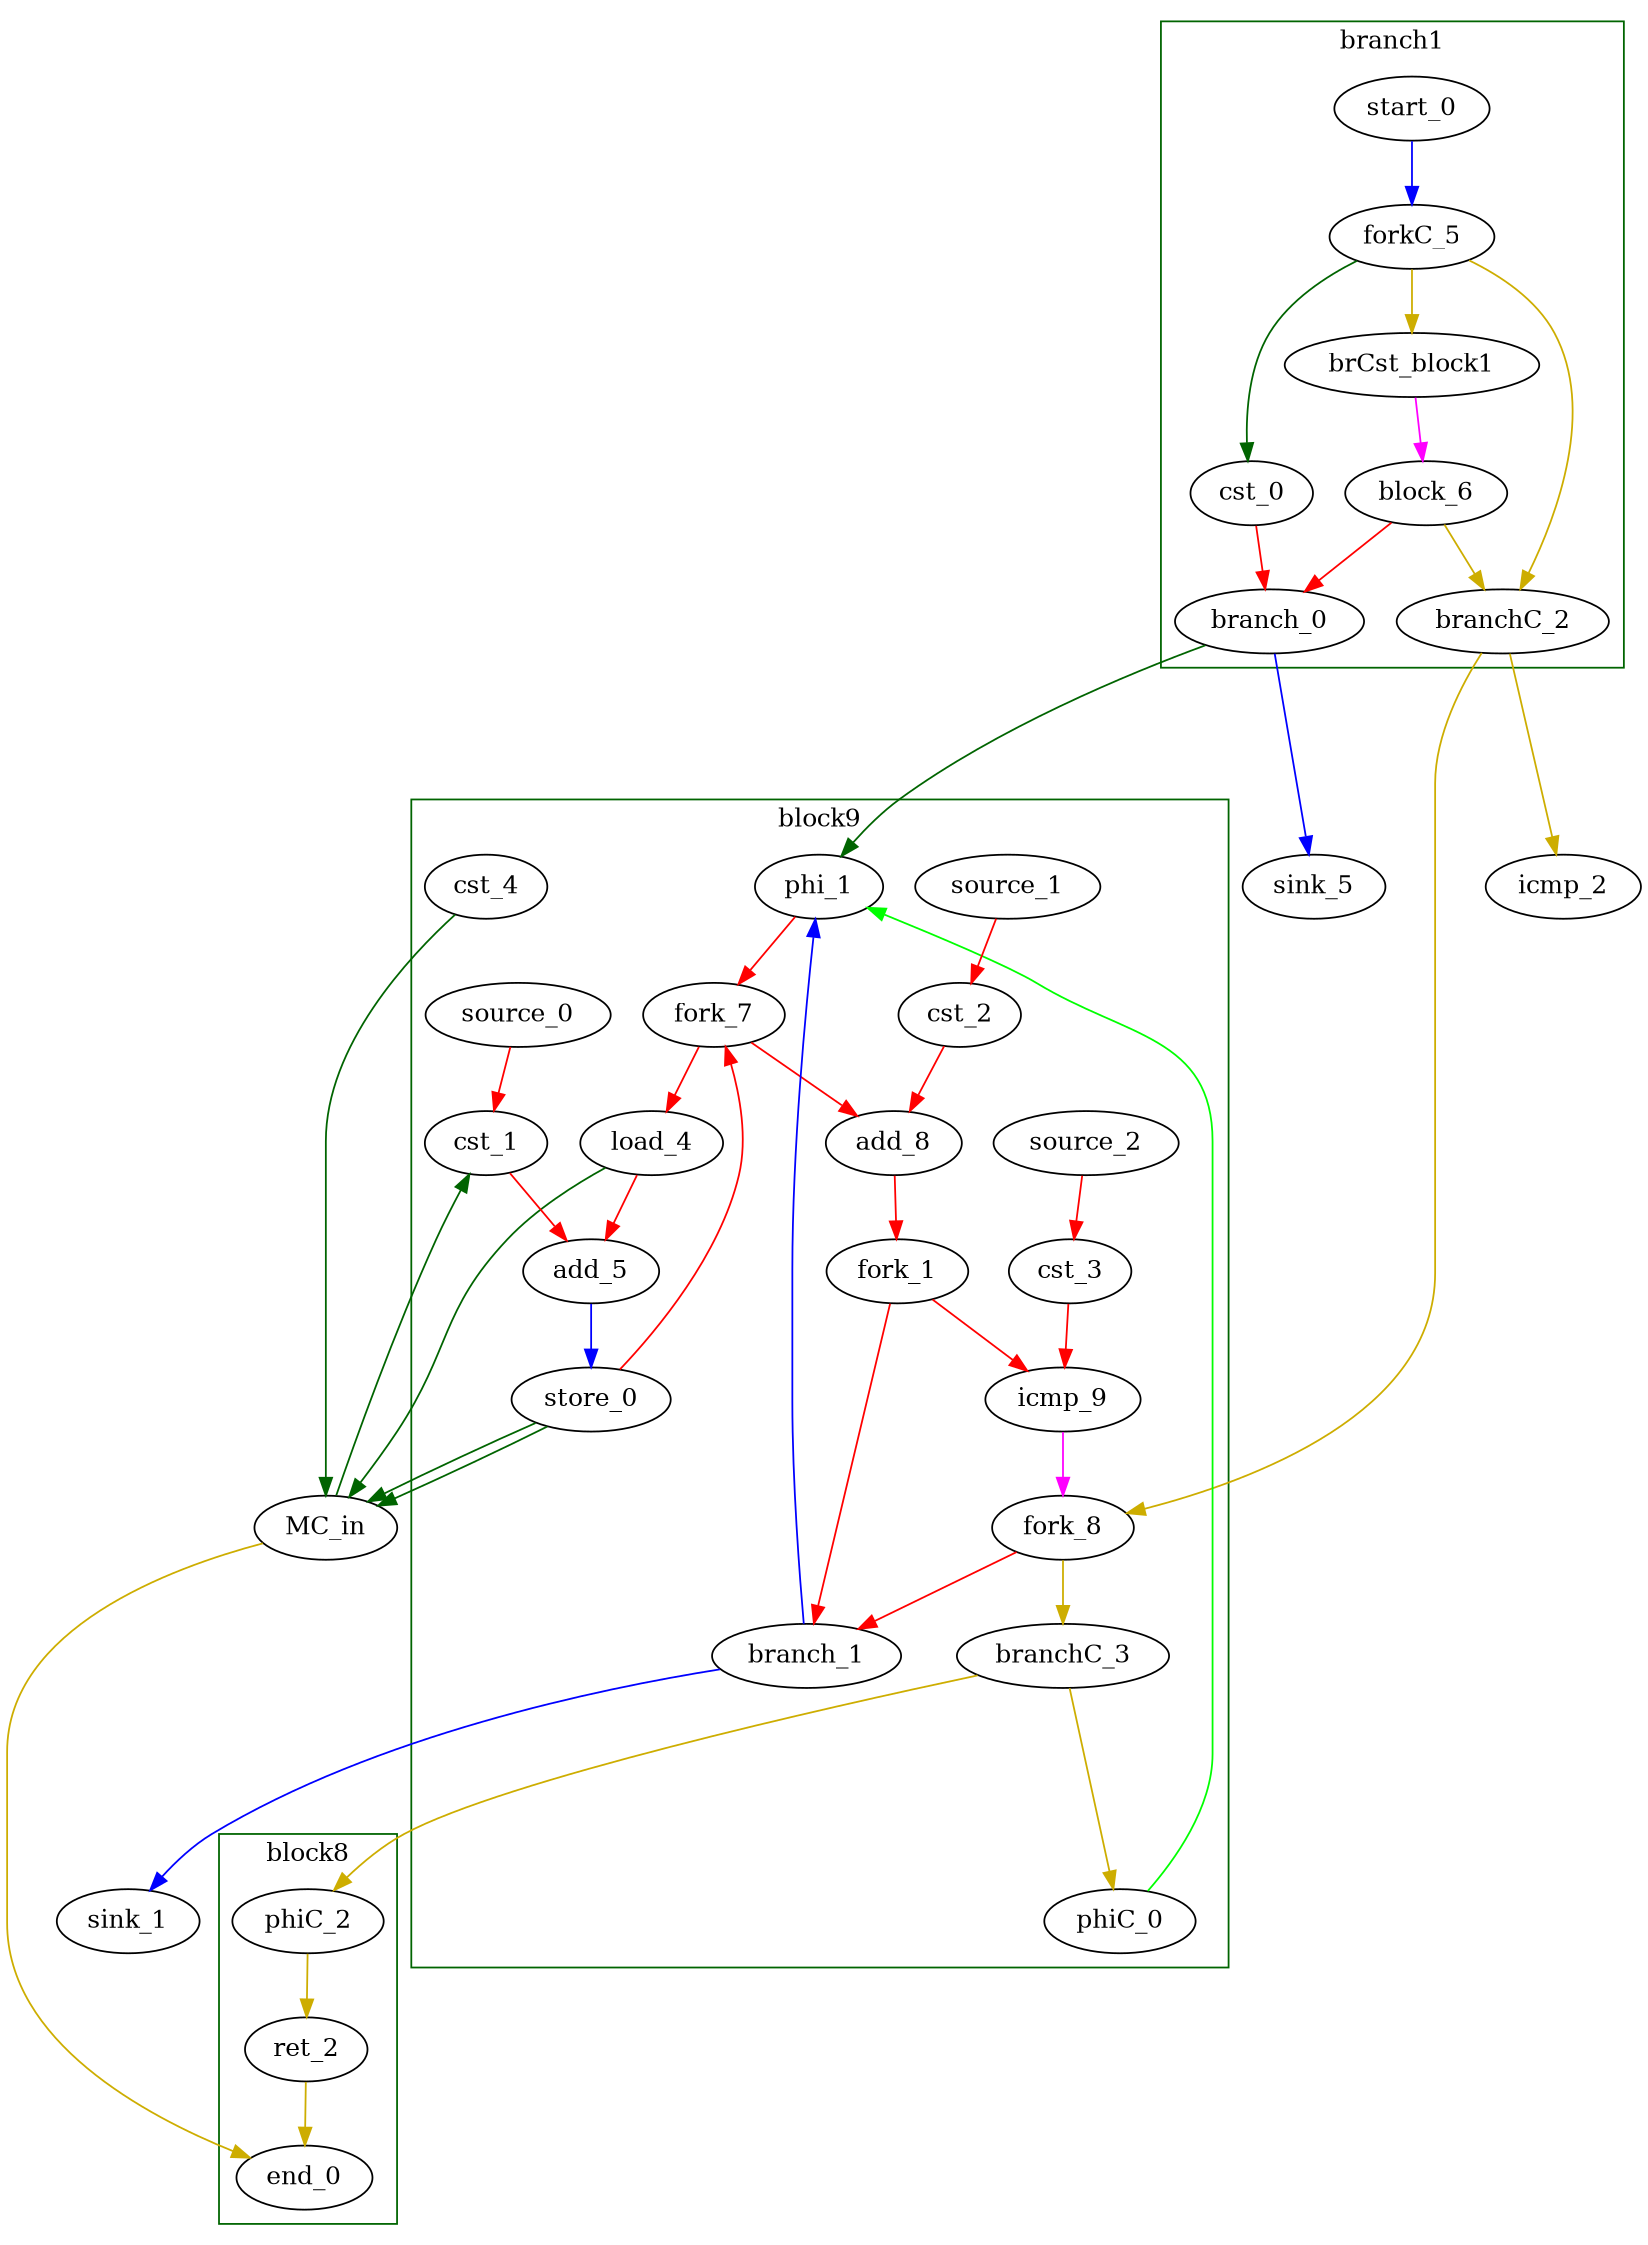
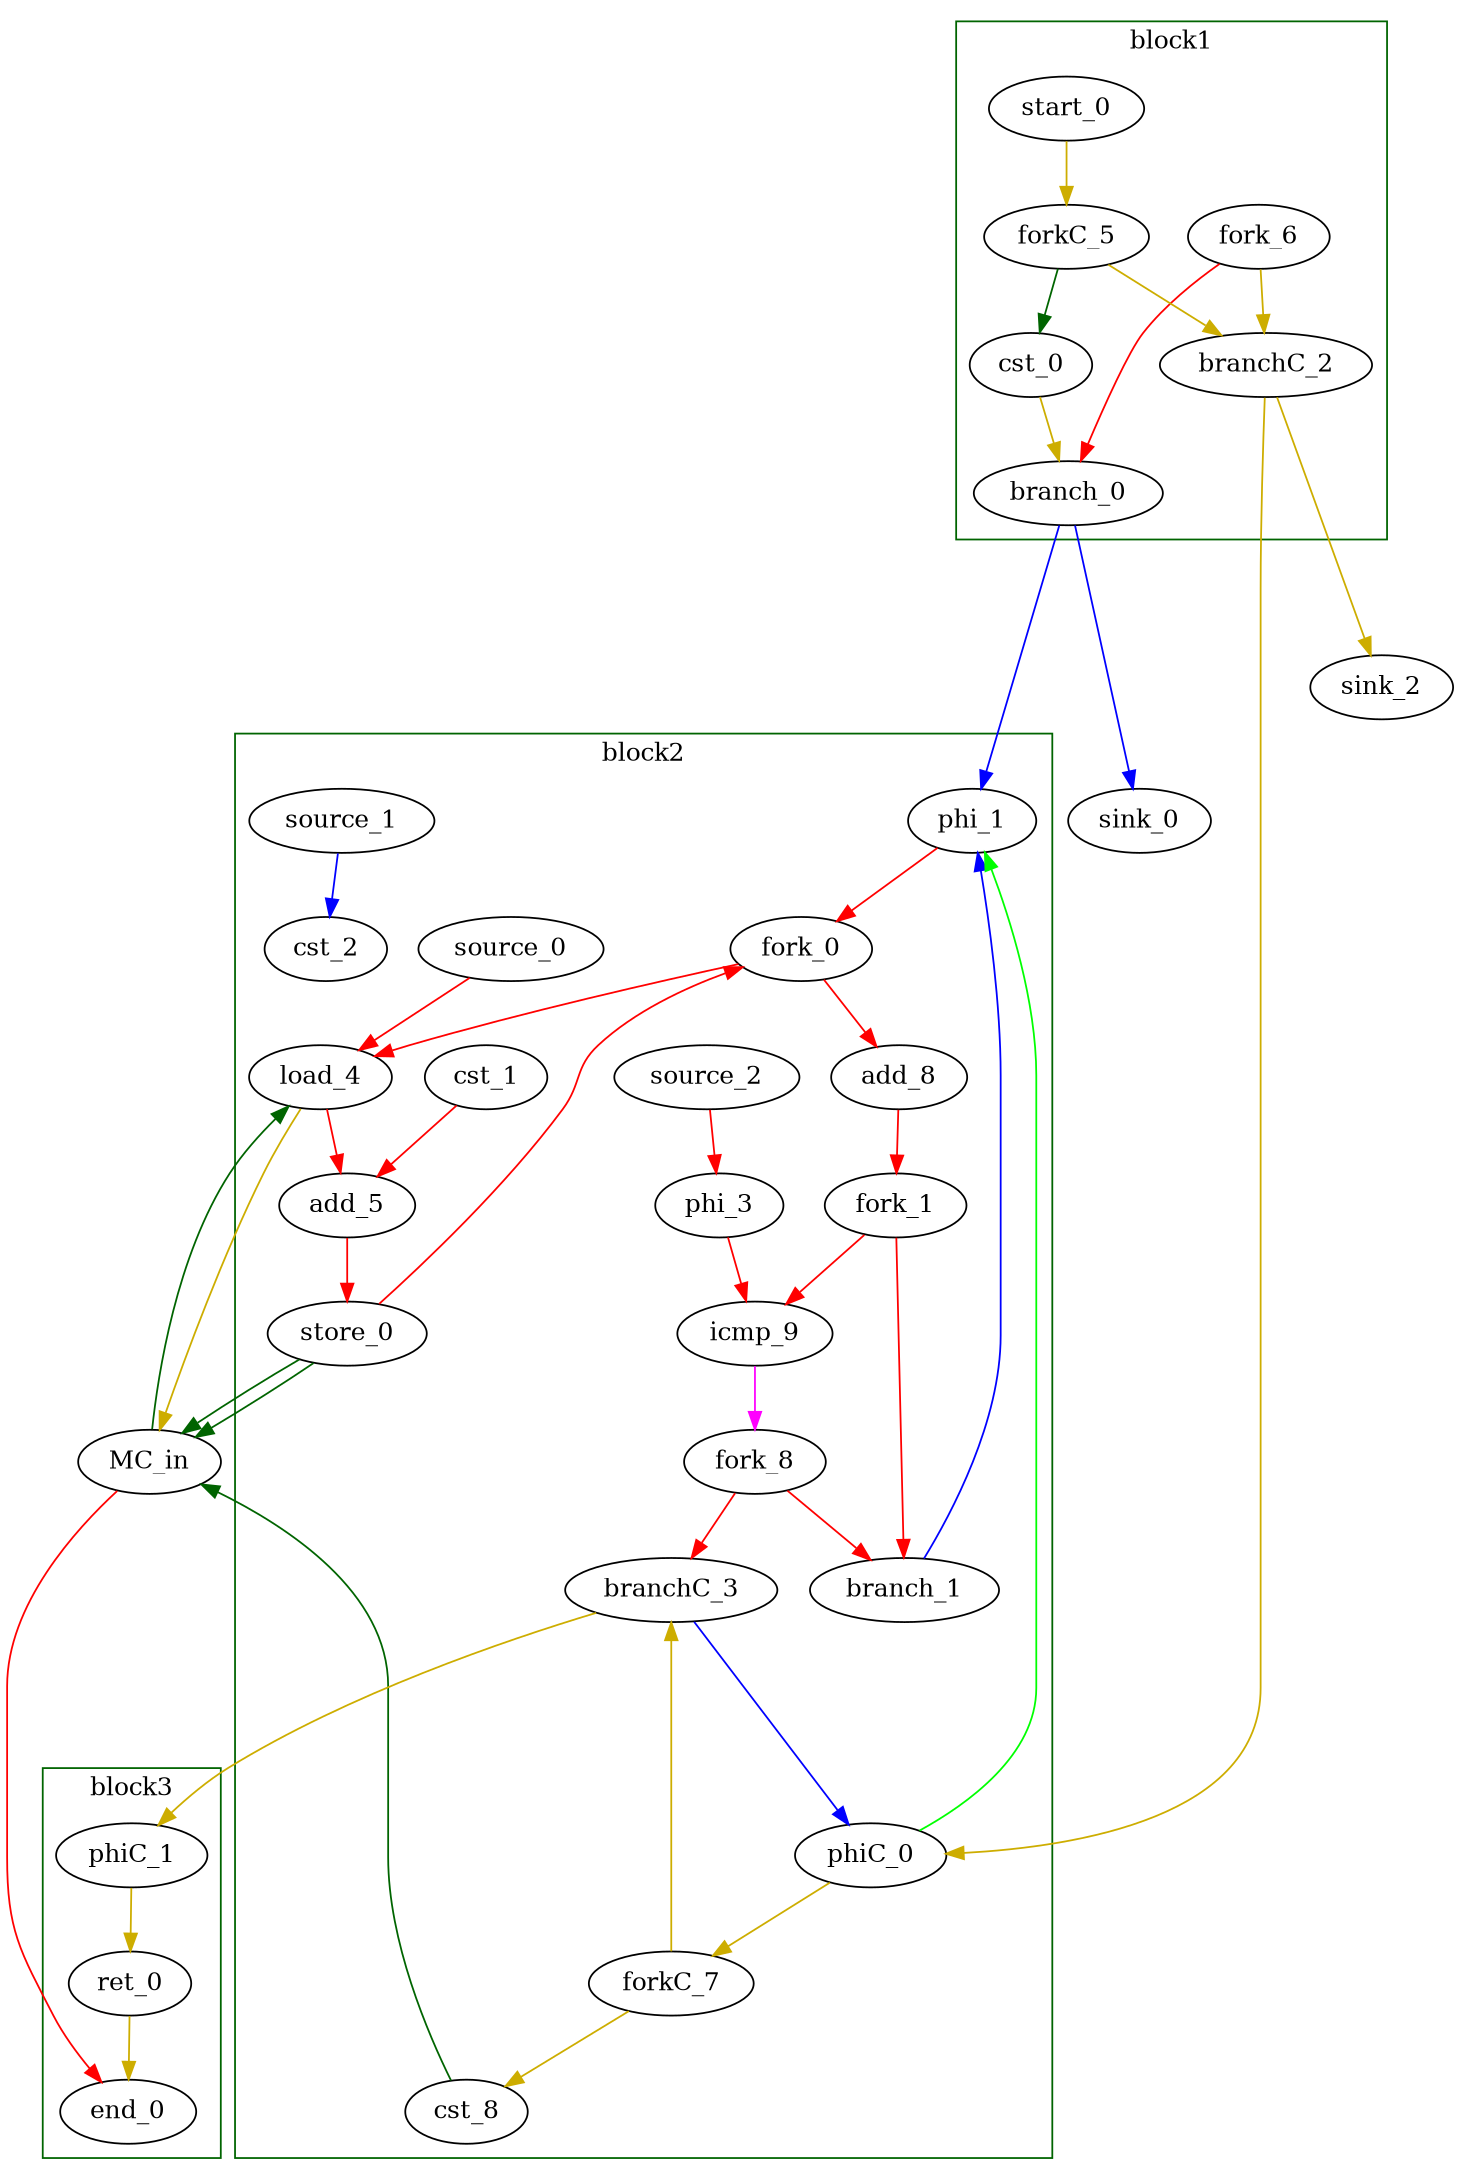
cluster "branch1": label "branch1" -> "block1"
edge "start_0" -> "forkC_5": color blue -> gold3
node "brCst_block1": removed
node "block_6": label "block_6" -> "fork_6"
edge "cst_0" -> "branch_0": color red -> gold3
edge "branch_0" -> "phi_1": color darkgreen -> blue
cluster "block9": label "block9" -> "block2"
node "cst_4": label "cst_4" -> "cst_8"
node "sink_5": label "sink_5" -> "sink_0"
node "icmp_2": label "icmp_2" -> "sink_2"
edge "source_1" -> "cst_2": color red -> blue
node "fork_7": label "fork_7" -> "fork_0"
edge "source_0" -> "cst_1": now "source_0" -> "load_4"
edge "cst_2" -> "add_8": removed
edge "branchC_2" -> "fork_8": now "branchC_2" -> "phiC_0"
node "cst_3": label "cst_3" -> "phi_3"
edge "load_4" -> "MC_in": color darkgreen -> gold3
edge "add_5" -> "store_0": color blue -> red
edge "MC_in" -> "cst_1": now "MC_in" -> "load_4"
edge "fork_8" -> "branchC_3": color gold3 -> red
edge "branchC_3" -> "phiC_0": color gold3 -> blue
edge "MC_in" -> "end_0": color gold3 -> red
cluster "block8": label "block8" -> "block3"
node "sink_1": removed
node "phiC_2": label "phiC_2" -> "phiC_1"
node "forkC_7": added
node "ret_2": label "ret_2" -> "ret_0"
